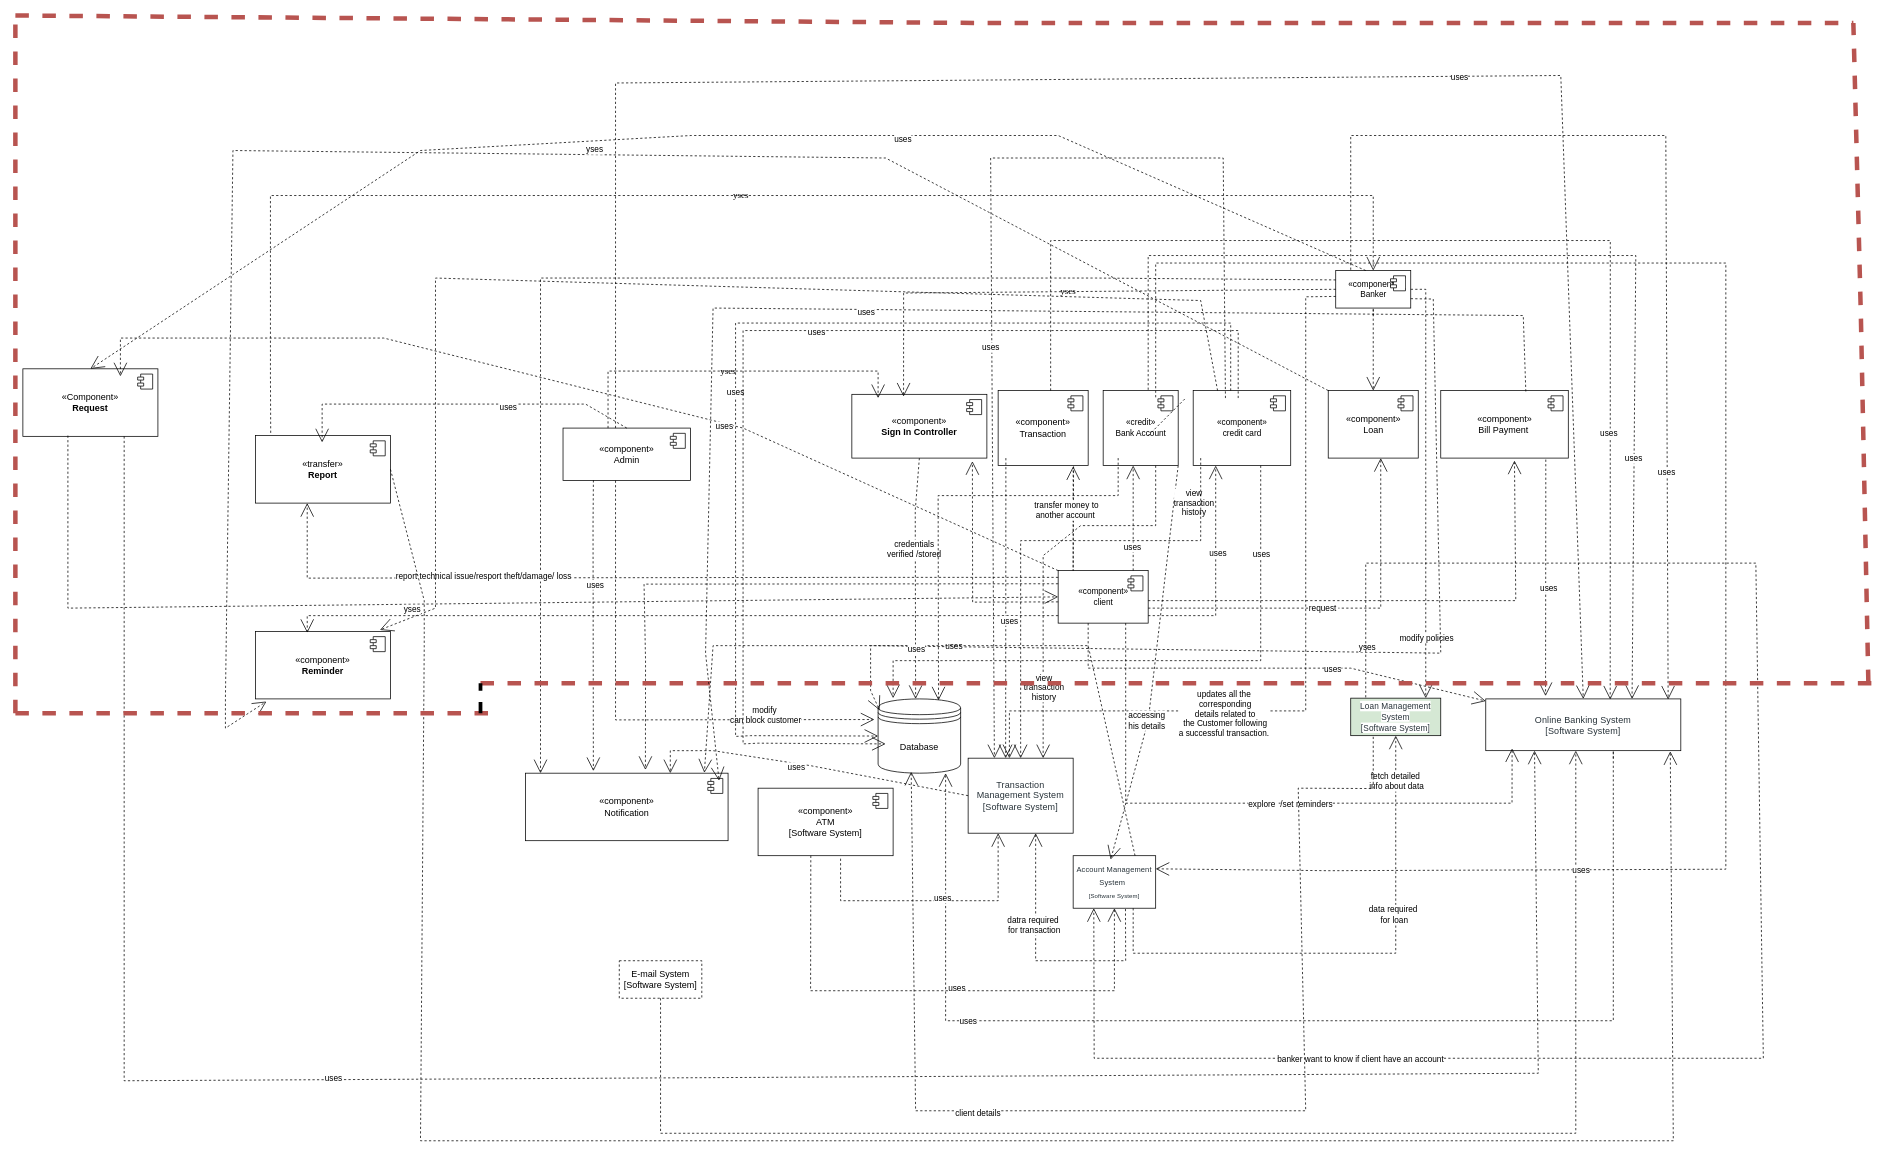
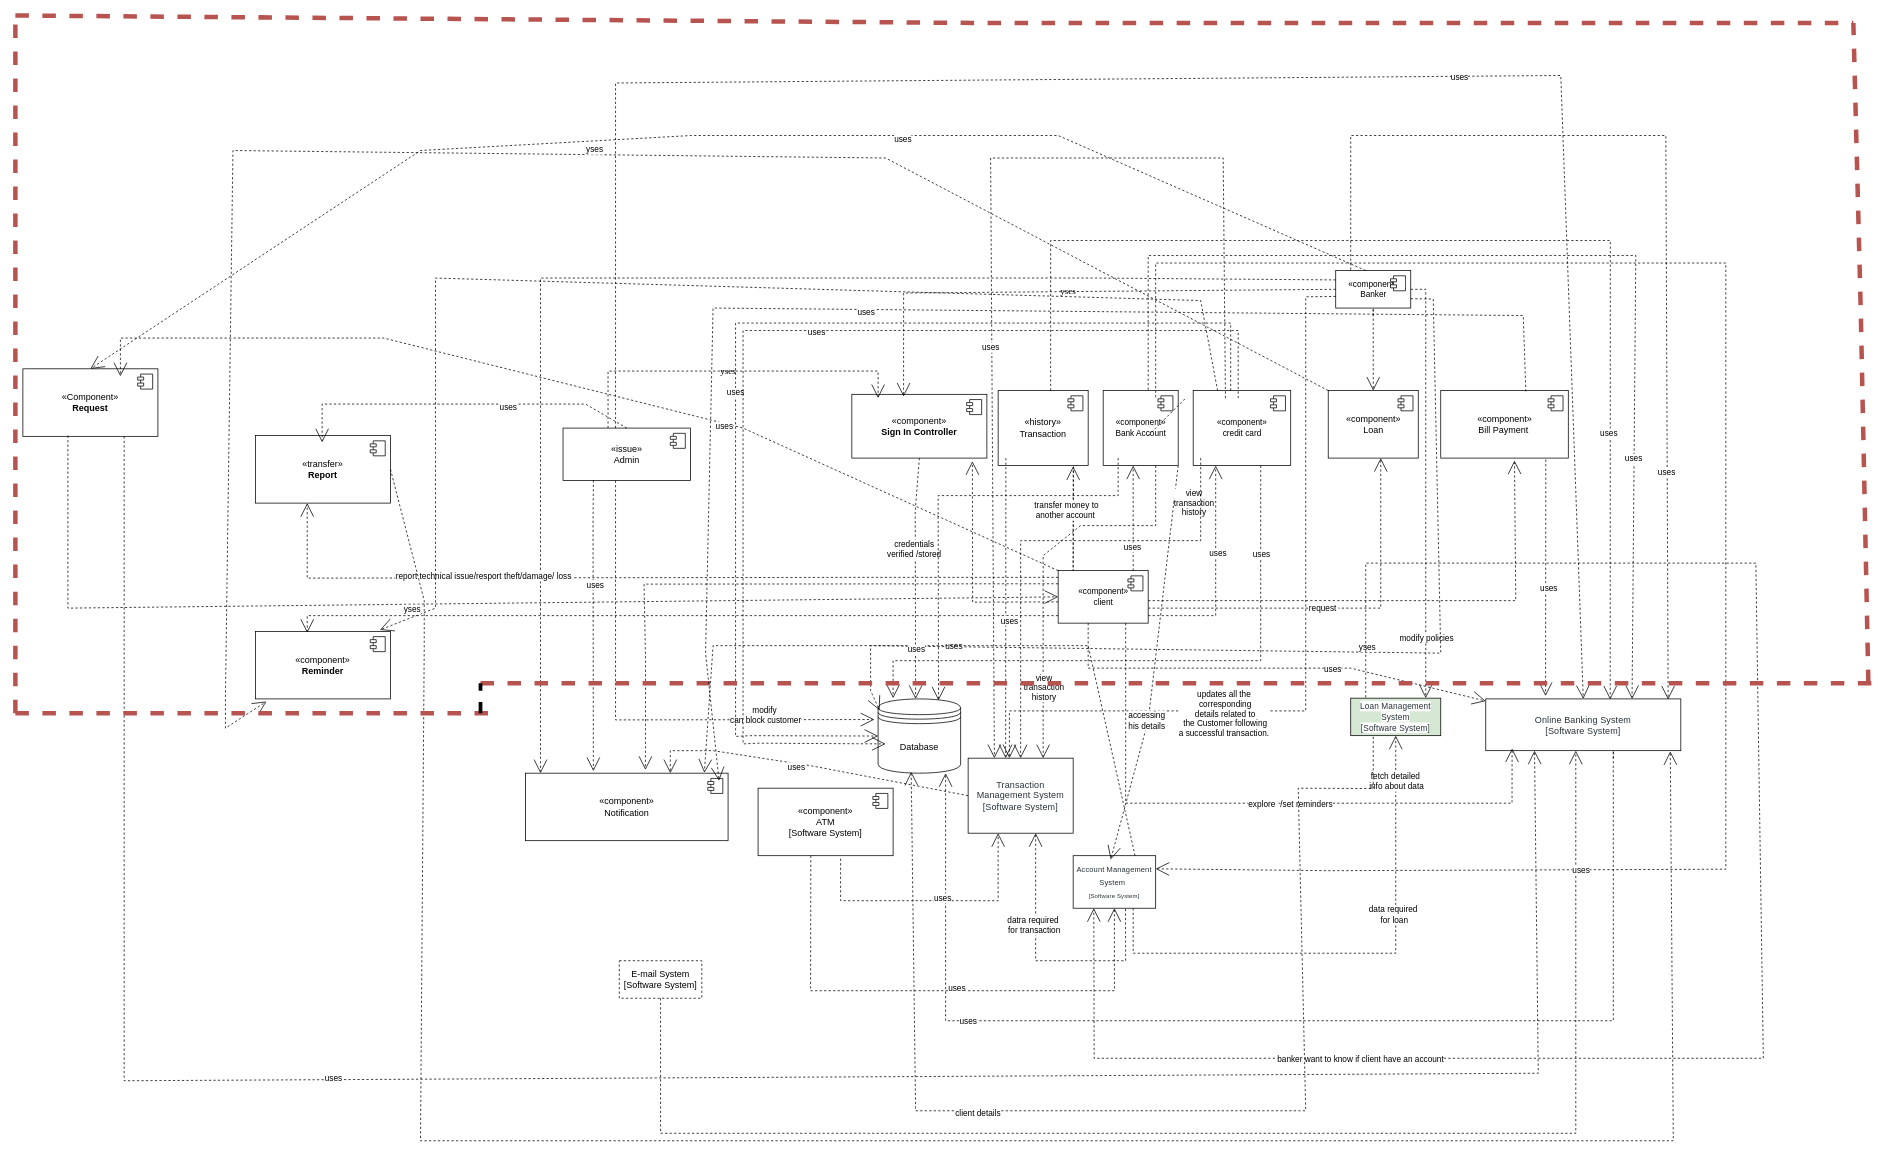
edge "«transfer» Report" -> "«component» Banker": removed, label "yses"
node "«component» Transaction": label "«component» Transaction" -> "«history» Transaction"
node "«credit» Bank Account": label "«credit» Bank Account" -> "«component» Bank Account"
node "«component» Admin": label "«component» Admin" -> "«issue» Admin"
